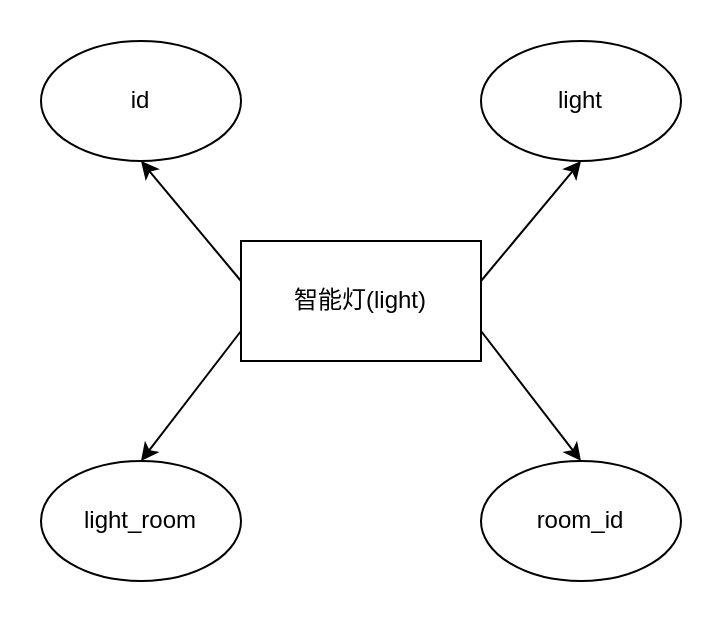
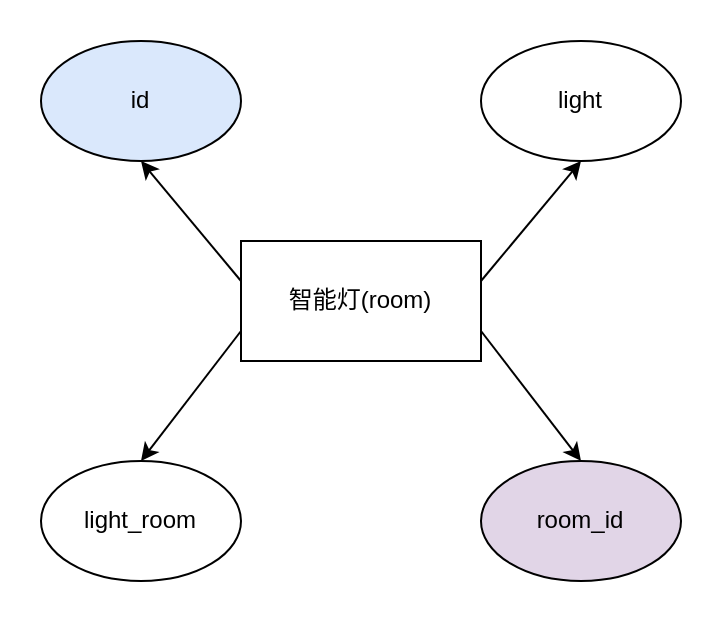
node "id": fillcolor #ffffff -> #dae8fc
node "智能灯(light)": label "智能灯(light)" -> "智能灯(room)"
node "room_id": fillcolor #ffffff -> #e1d5e7
